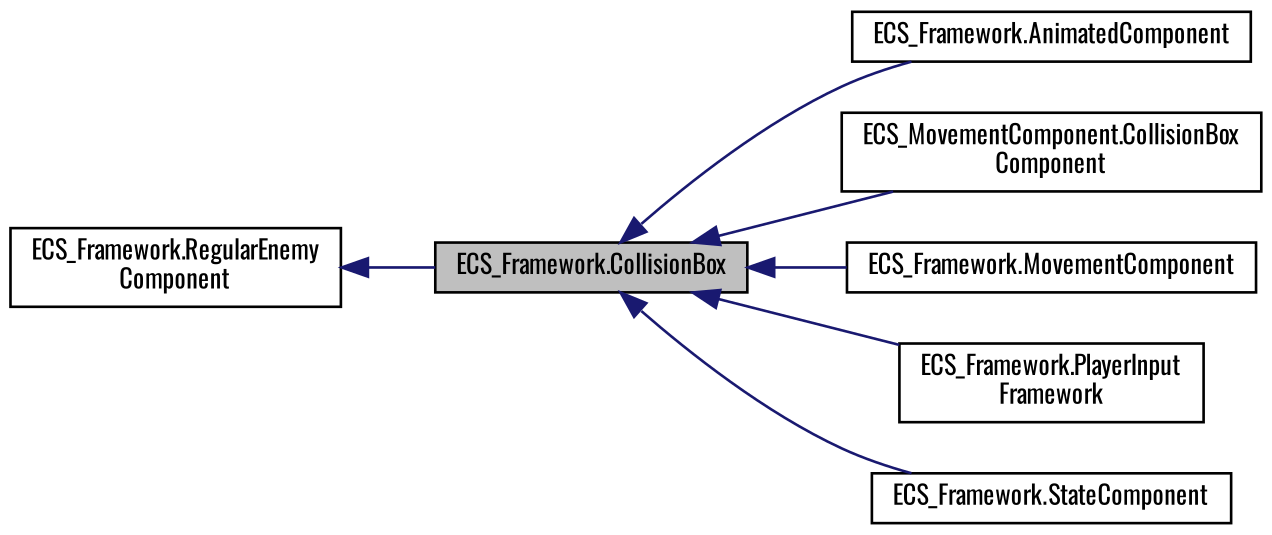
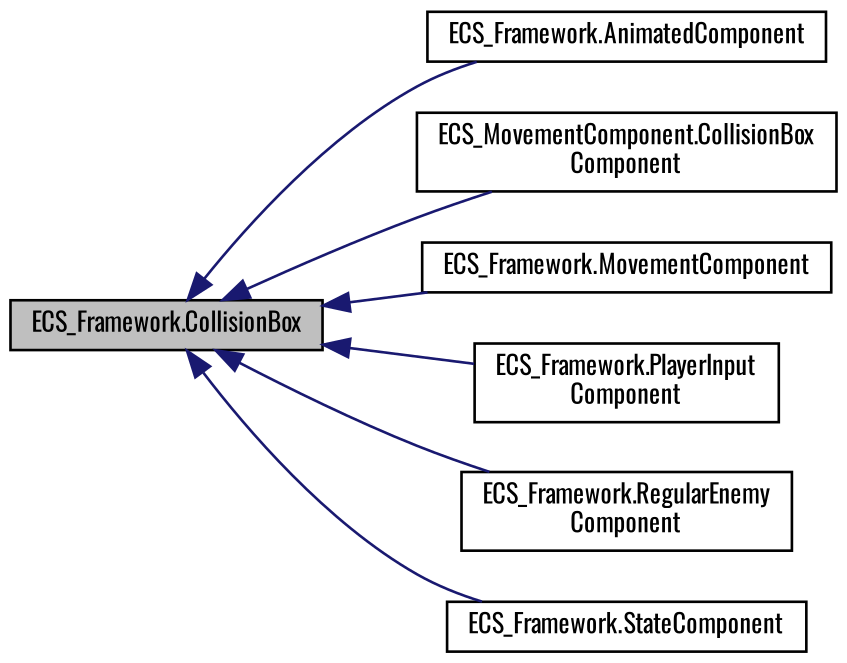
edge "ECS_Framework.CollisionBox" -> "ECS_Framework.RegularEnemy Component": reversed
node "ECS_Framework.PlayerInput Framework": label "ECS_Framework.PlayerInput Framework" -> "ECS_Framework.PlayerInput Component"
